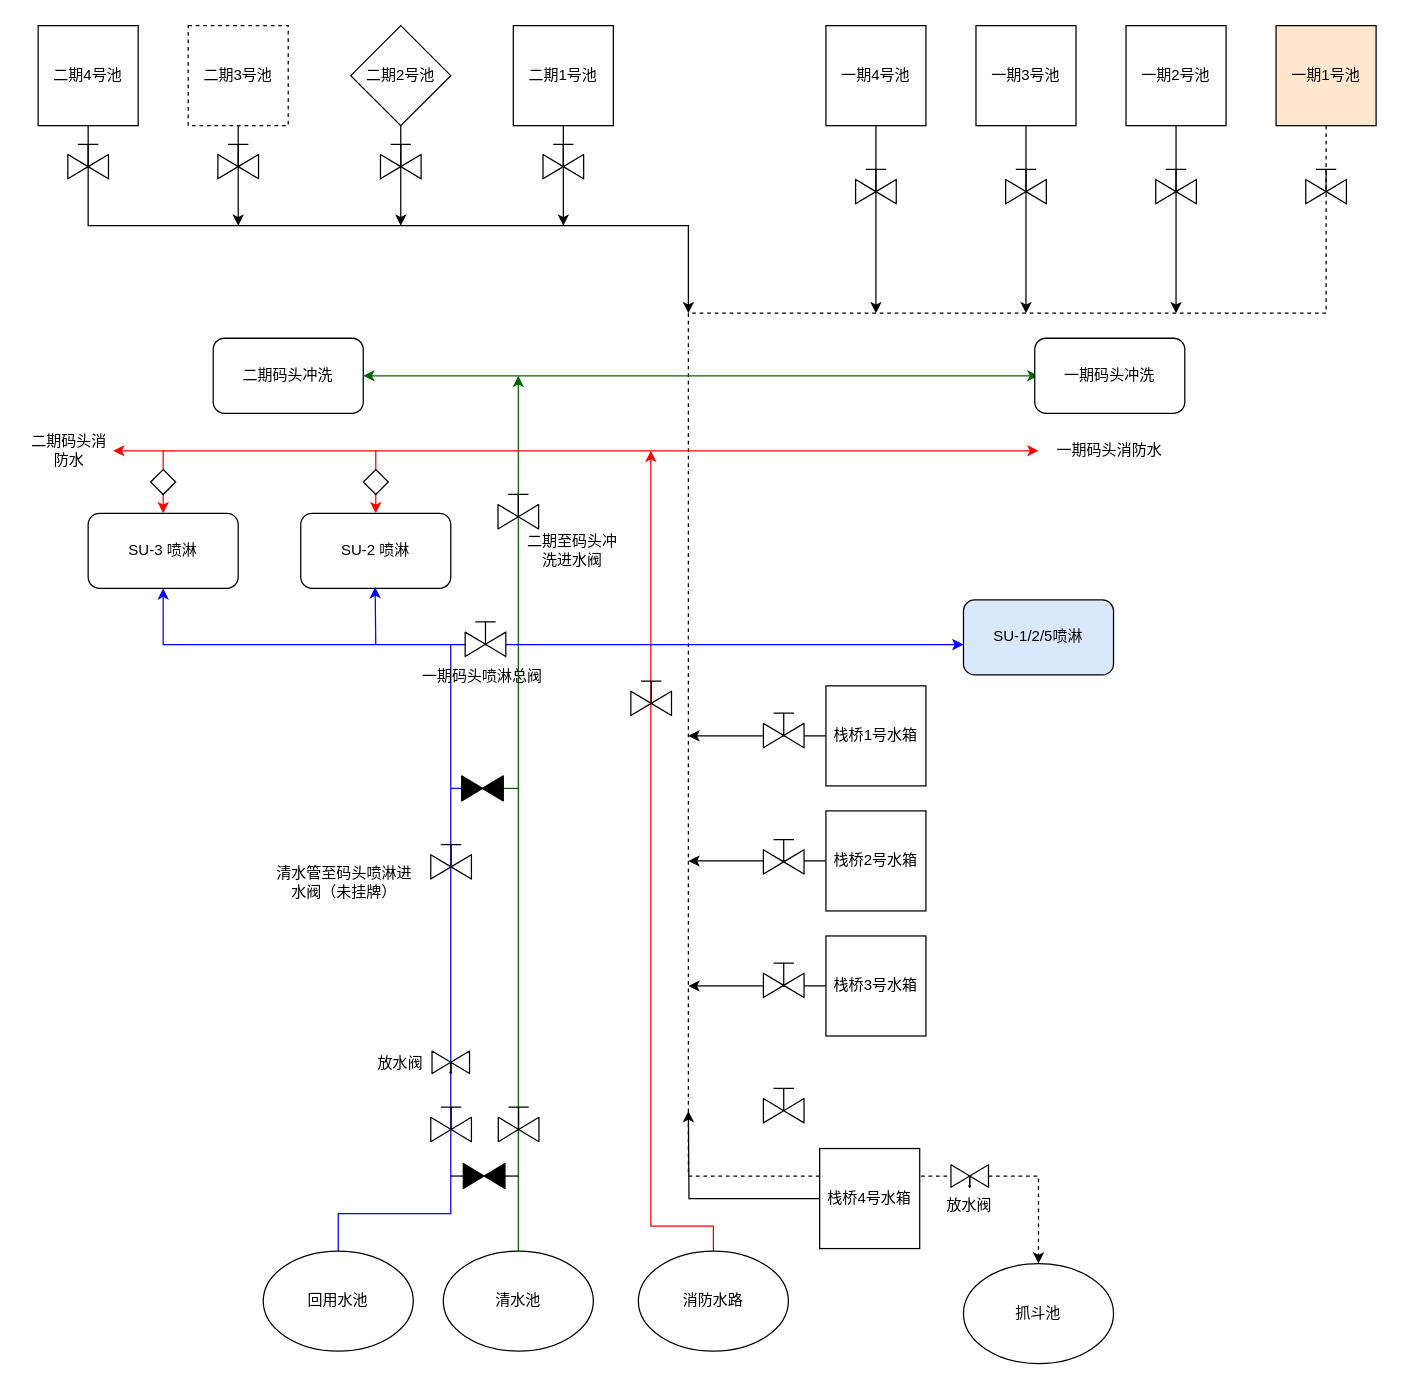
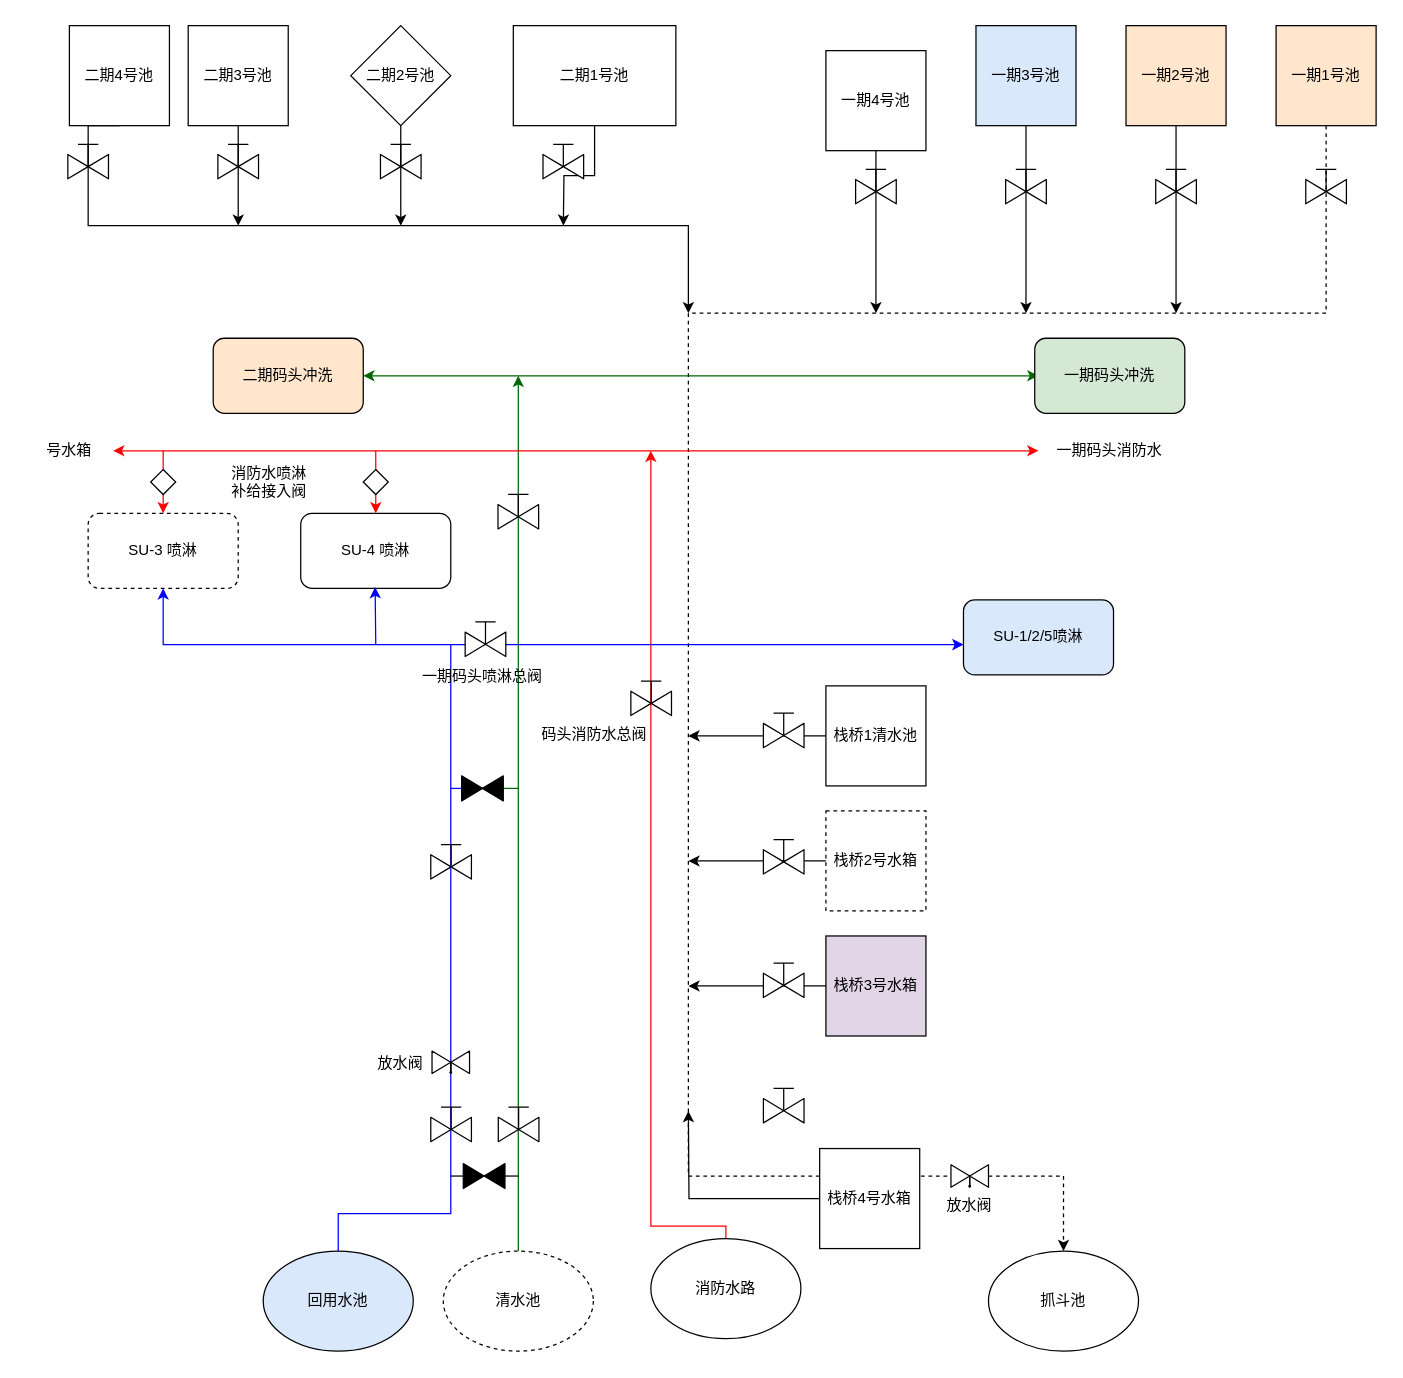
node "二期4号池": moved (88, 76) -> (119, 76)
node "二期3号池": style dashed -> solid
node "二期1号池": size 100x100 -> 163x100
node "一期4号池": moved (876, 76) -> (876, 101)
node "一期3号池": fillcolor #ffffff -> #dae8fc
node "一期2号池": fillcolor #ffffff -> #ffe6cc
node "二期码头冲洗": fillcolor #ffffff -> #ffe6cc
node "一期码头冲洗": fillcolor #ffffff -> #d5e8d4
node "二期码头消防水": label "二期码头消防水" -> "号水箱"
node "消防水喷淋补给接入阀": added
node "SU-3 喷淋": style solid -> dashed
node "SU-2 喷淋": label "SU-2 喷淋" -> "SU-4 喷淋"
node "二期至码头冲洗进水阀": removed
node "码头消防水总阀": added
node "栈桥1号水箱": label "栈桥1号水箱" -> "栈桥1清水池"
node "栈桥2号水箱": style solid -> dashed
node "清水管至码头喷淋进水阀（未挂牌）": removed
node "栈桥3号水箱": fillcolor #ffffff -> #e1d5e7
node "回用水池": fillcolor #ffffff -> #dae8fc
node "清水池": style solid -> dashed
node "消防水路": moved (713, 1301) -> (726, 1288)
node "抓斗池": moved (1038, 1313) -> (1063, 1301)
